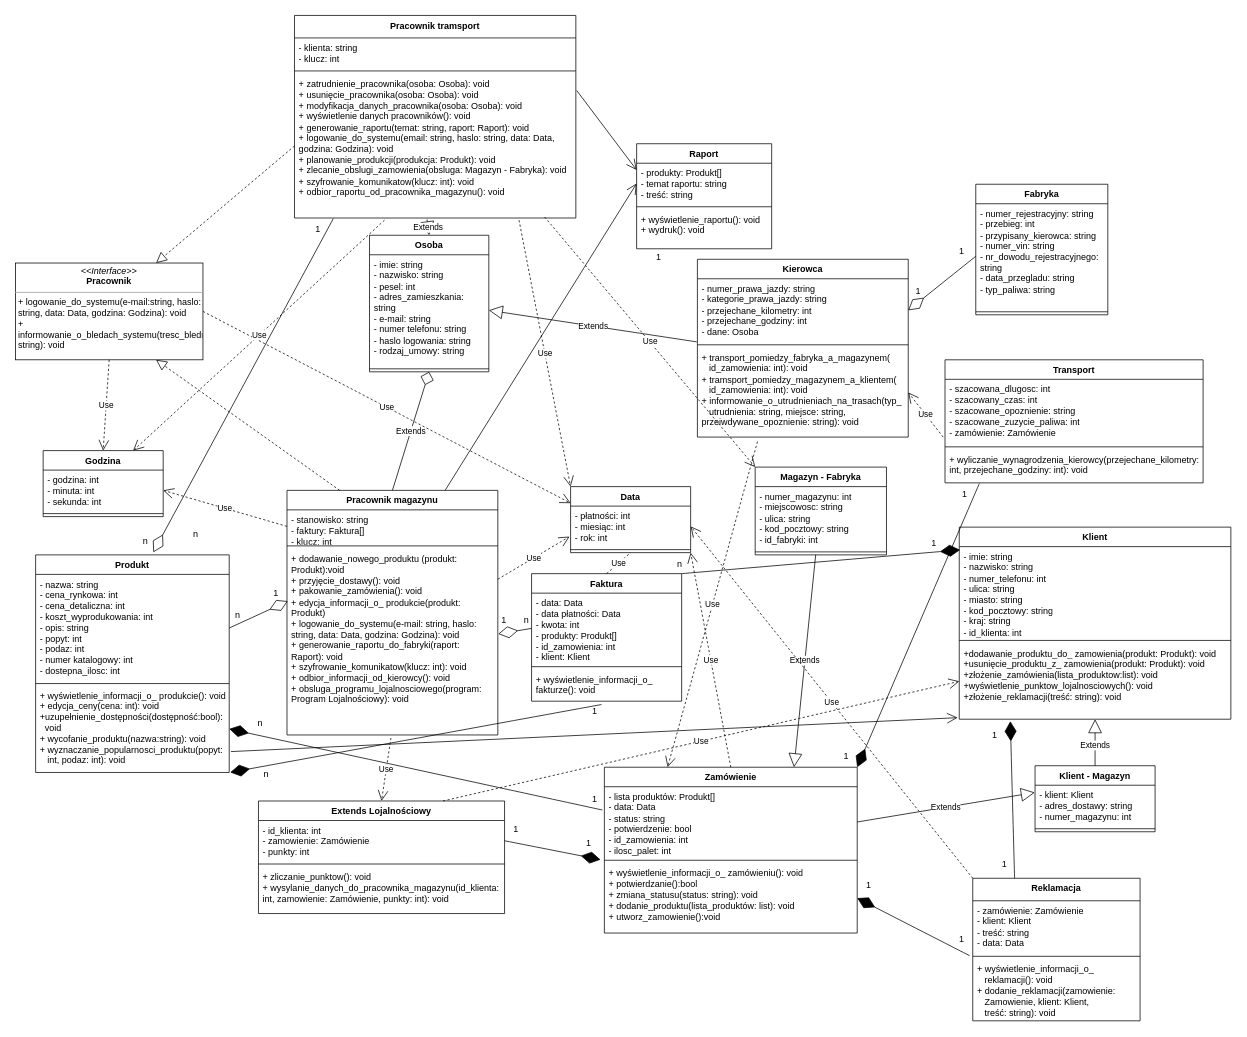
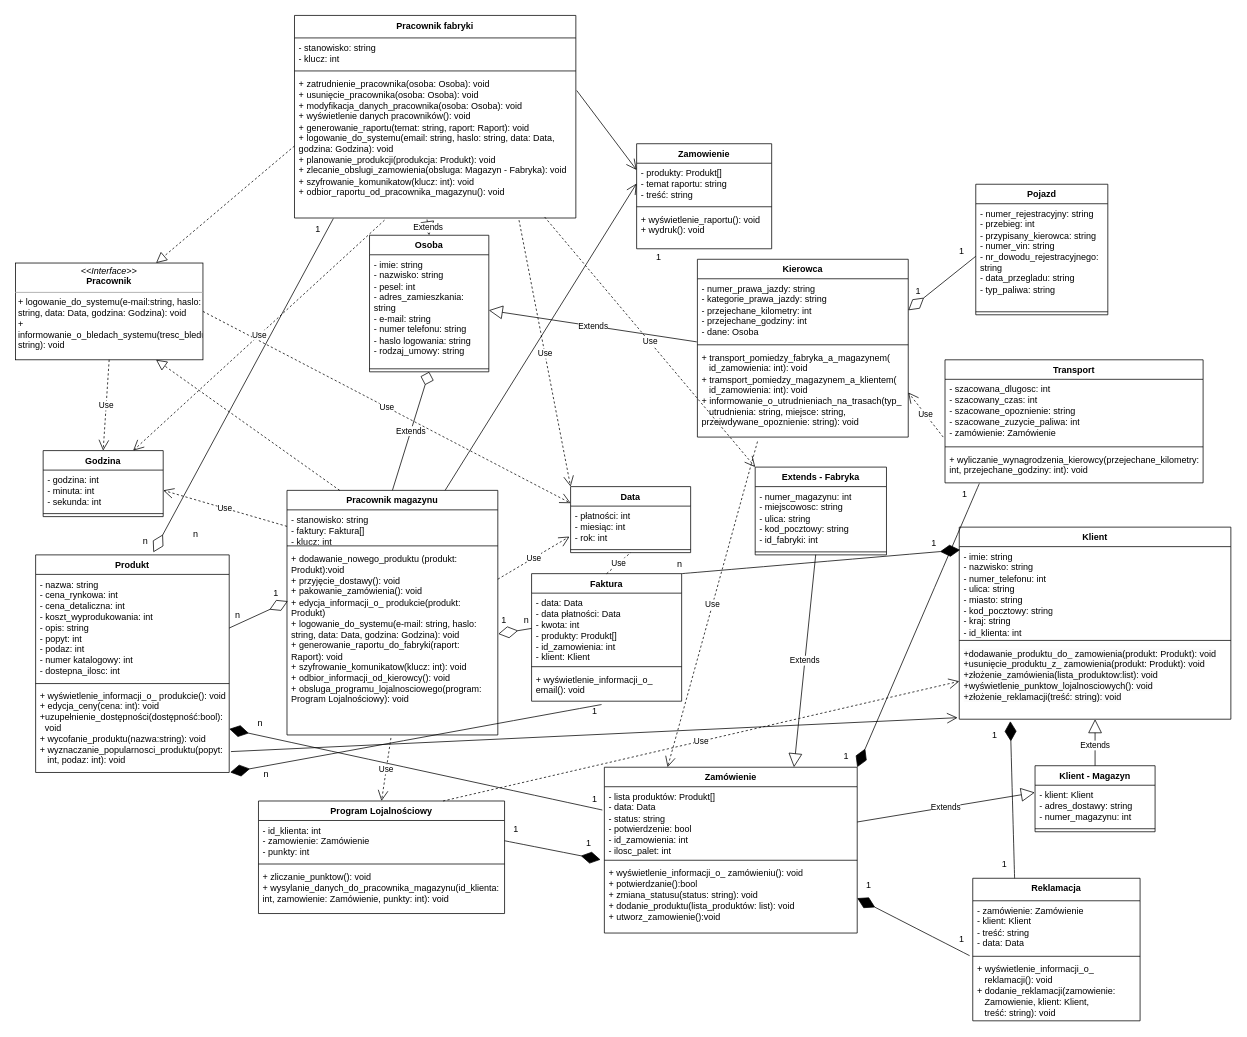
node "Pracownik tramsport": label "Pracownik tramsport" -> "Pracownik fabryki"
node "- klienta: string - klucz: int": label "- klienta: string - klucz: int" -> "- stanowisko: string - klucz: int"
node "Raport": label "Raport" -> "Zamowienie"
node "Fabryka": label "Fabryka" -> "Pojazd"
node "Magazyn - Fabryka": label "Magazyn - Fabryka" -> "Extends - Fabryka"
node "+ wyświetlenie_informacji_o_ fakturze(): void": label "+ wyświetlenie_informacji_o_ fakturze(): void" -> "+ wyświetlenie_informacji_o_ email(): void"
edge "Zamówienie" -> "Data": removed, label "Use"
edge "Reklamacja" -> "- płatności: int - miesiąc: int - rok: int": removed, label "Use"
node "Extends Lojalnościowy": label "Extends Lojalnościowy" -> "Program Lojalnościowy"
